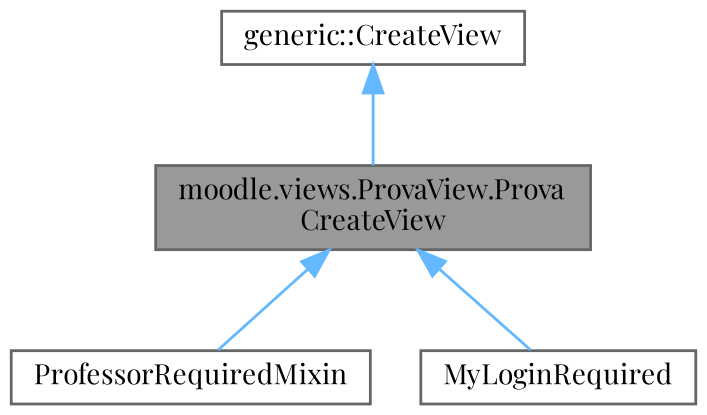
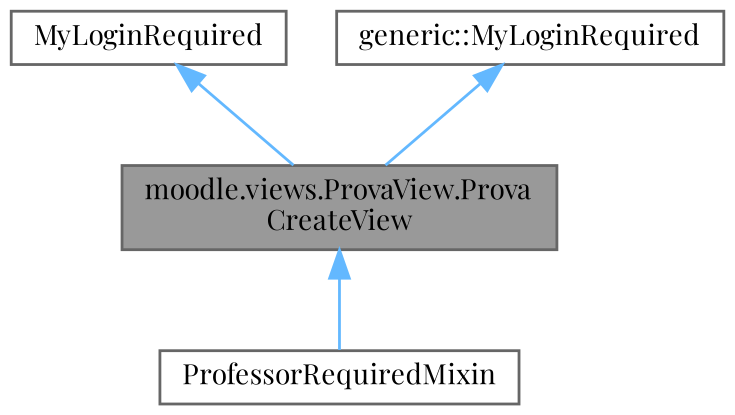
node "generic::CreateView": label "generic::CreateView" -> "generic::MyLoginRequired"
edge "MyLoginRequired" -> "moodle.views.ProvaView.Prova CreateView": reversed
